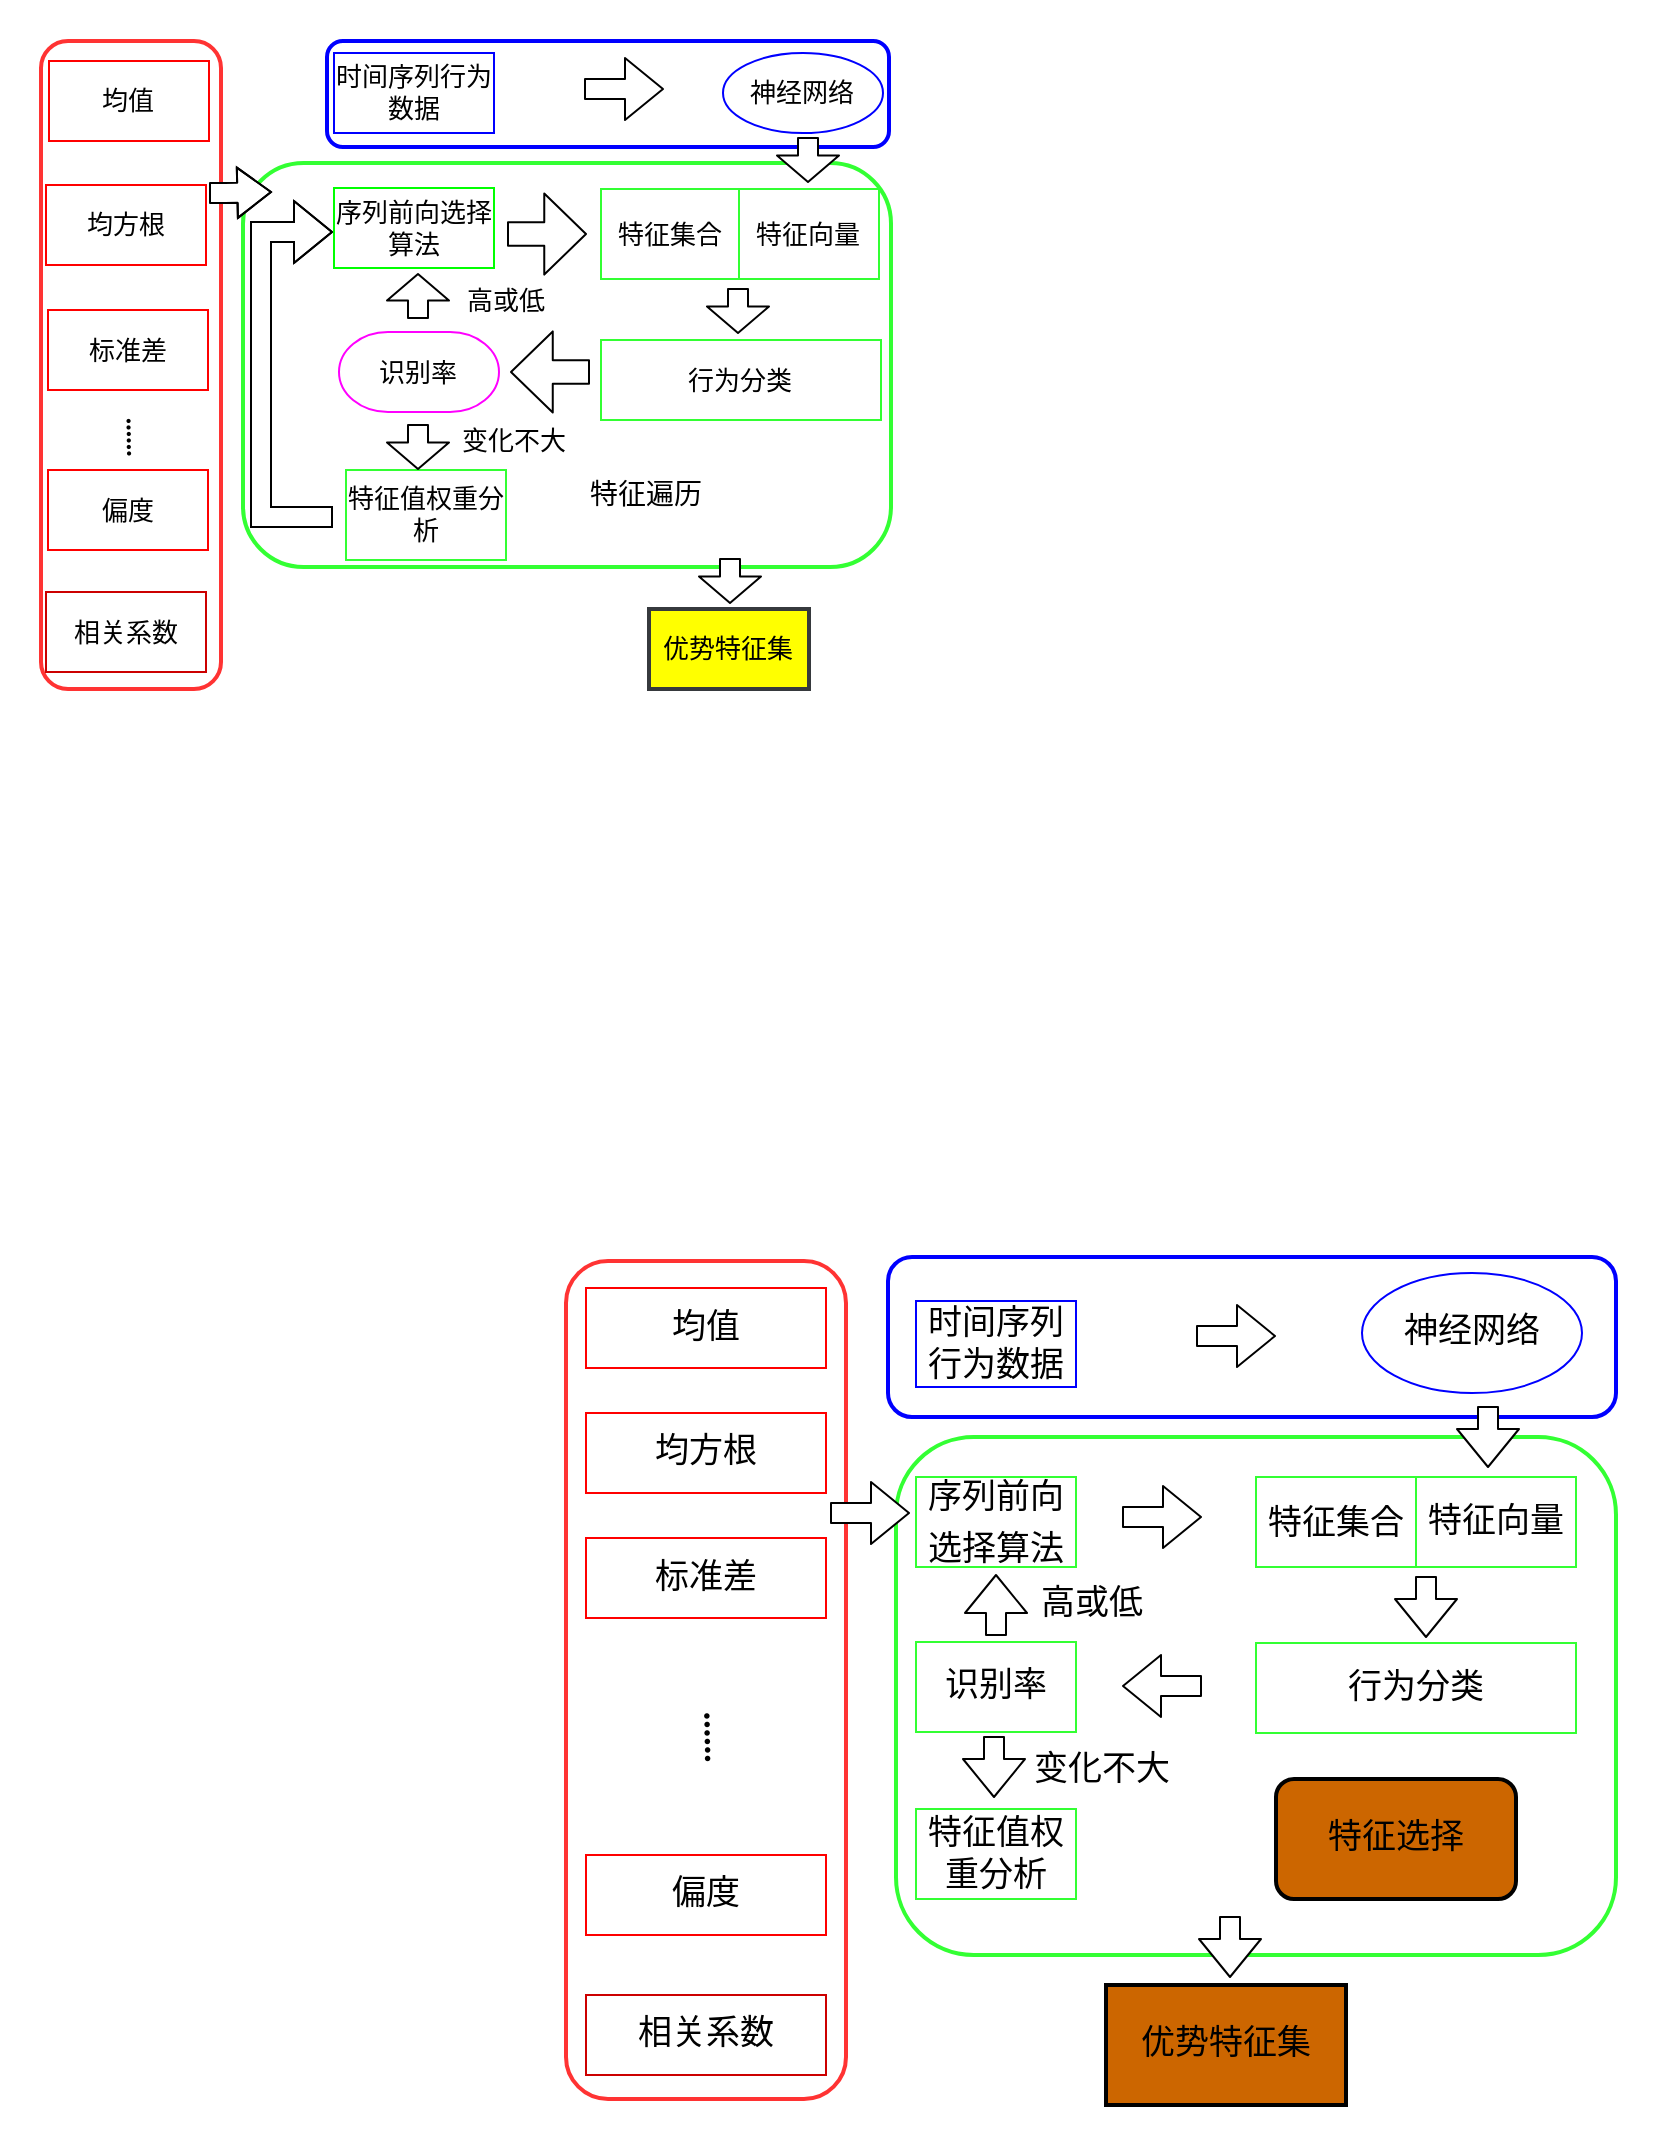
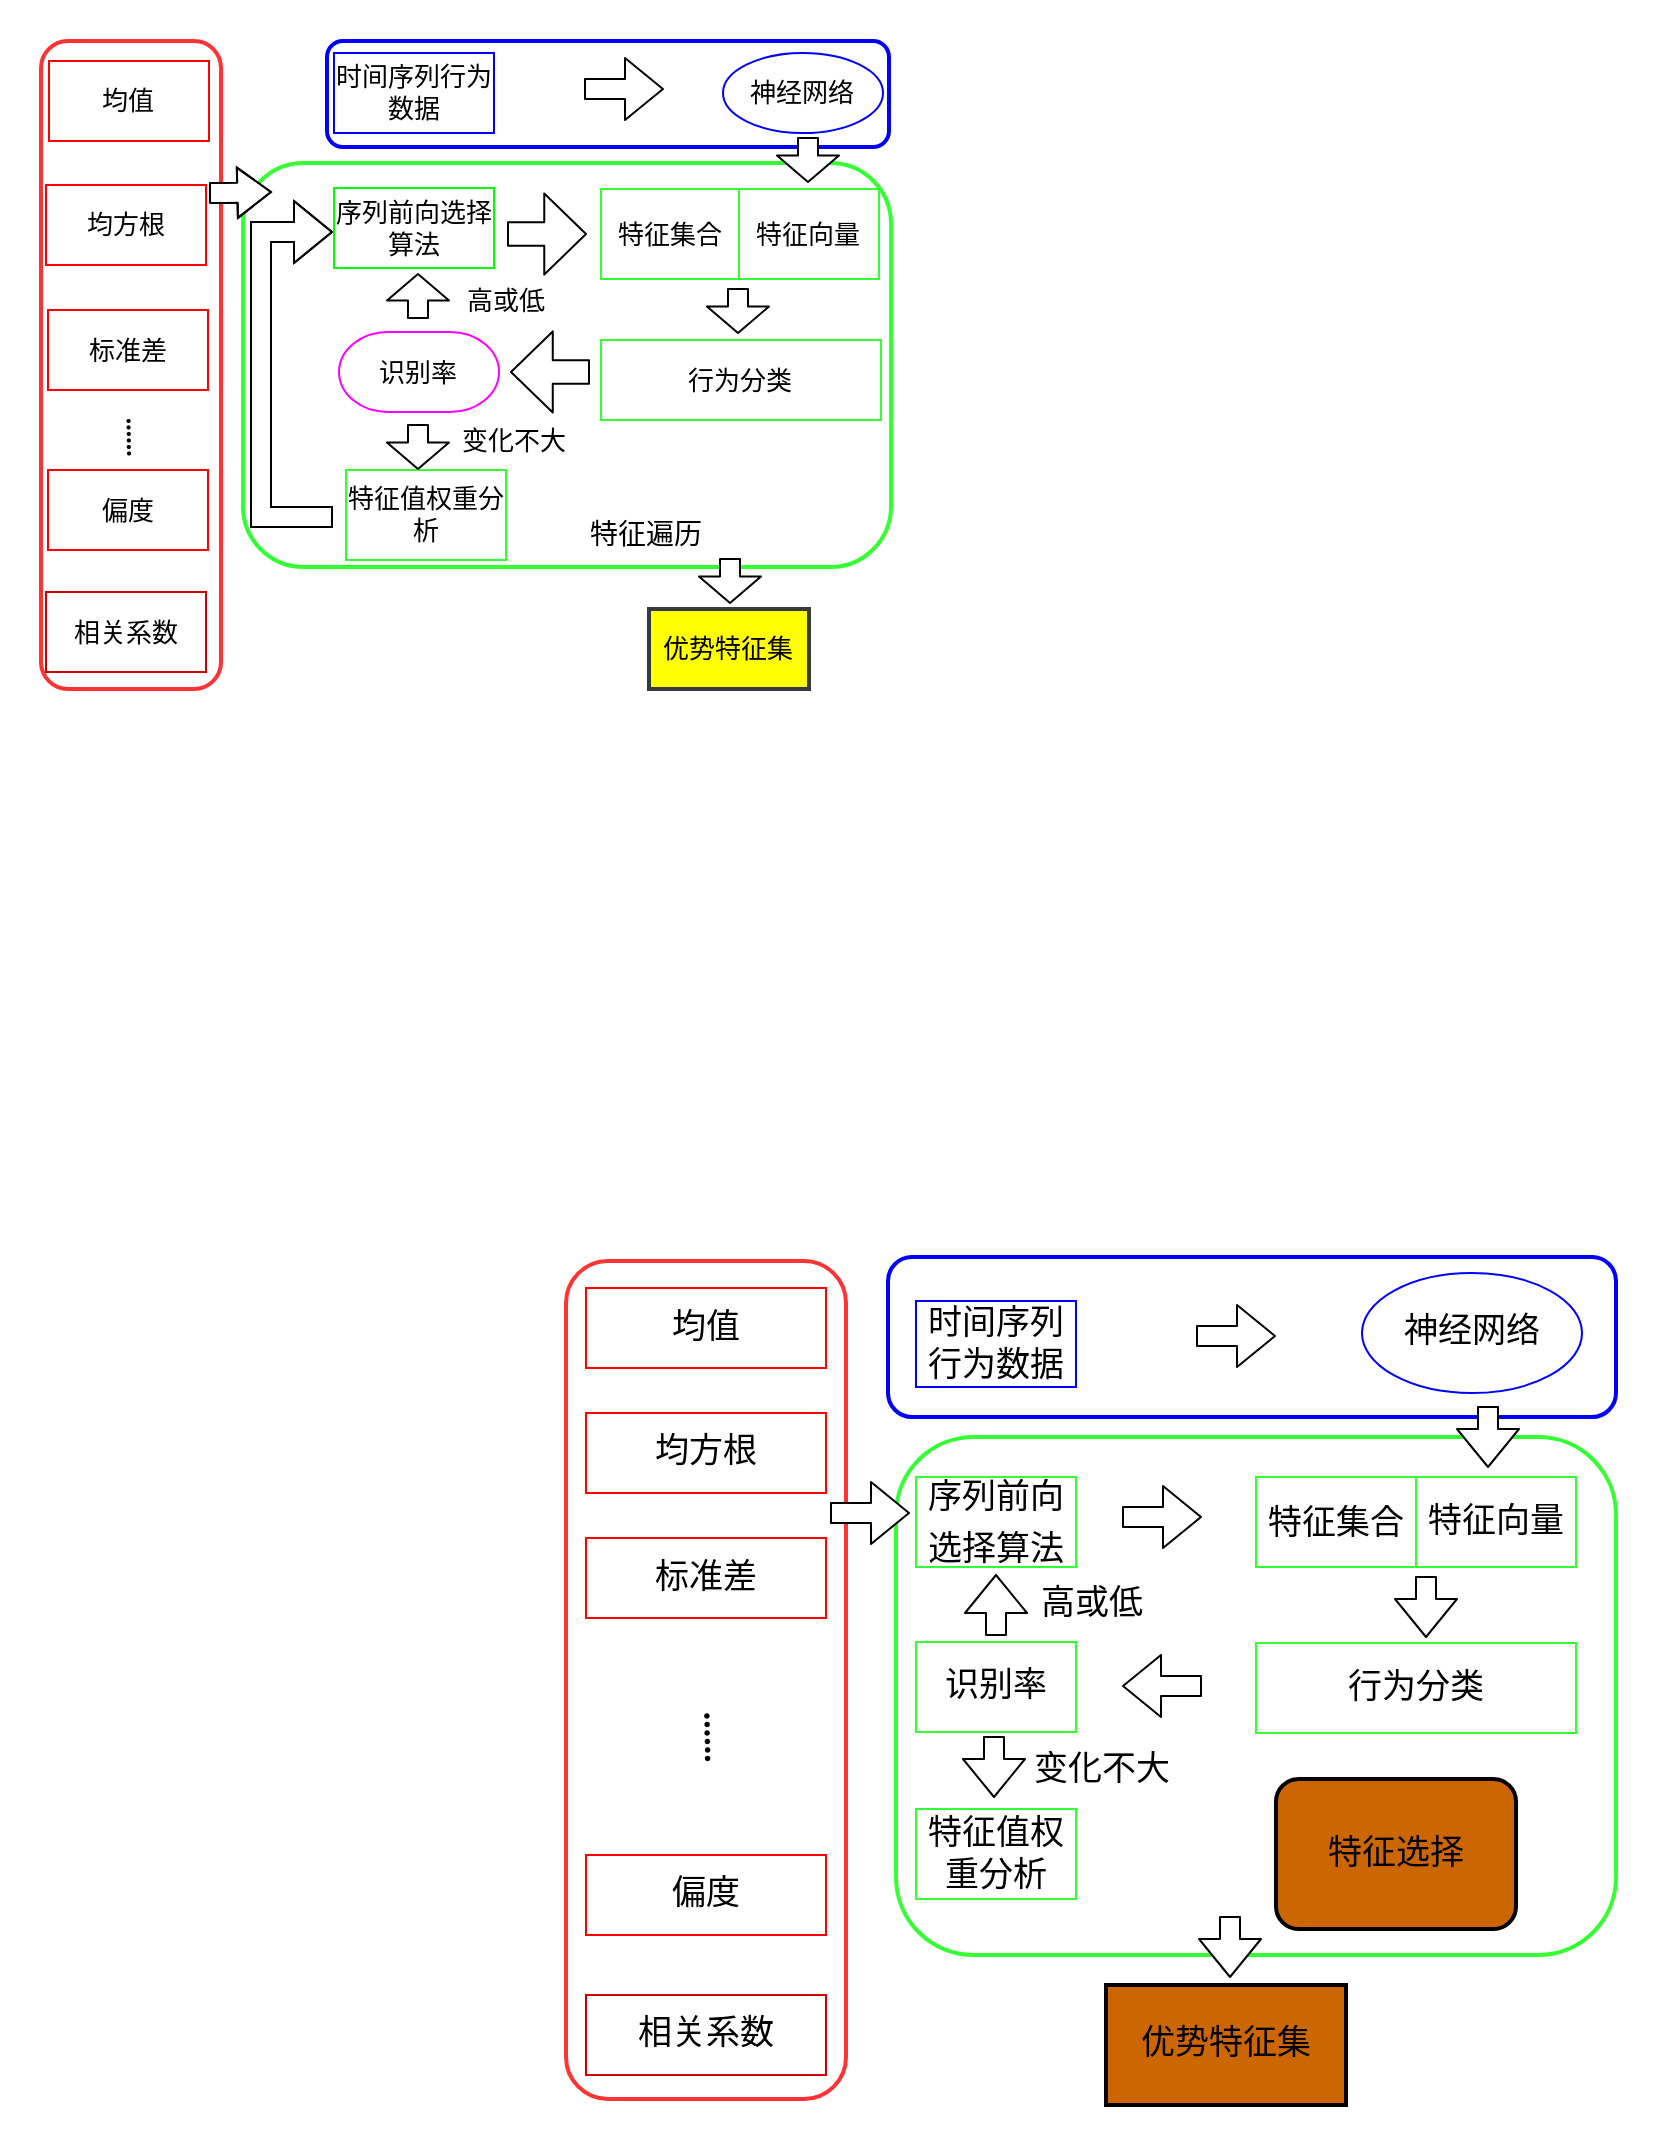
node "特征遍历": moved (646, 495) -> (646, 535)
node "特征选择": size 240x120 -> 240x150
